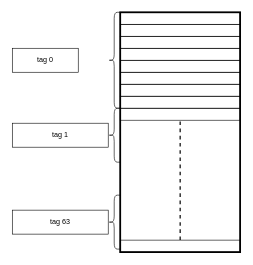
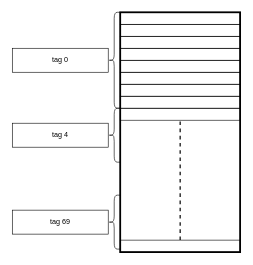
node "tag 0": size 66x24 -> 96x24
node "tag 1": label "tag 1" -> "tag 4"
node "tag 63": label "tag 63" -> "tag 69"
